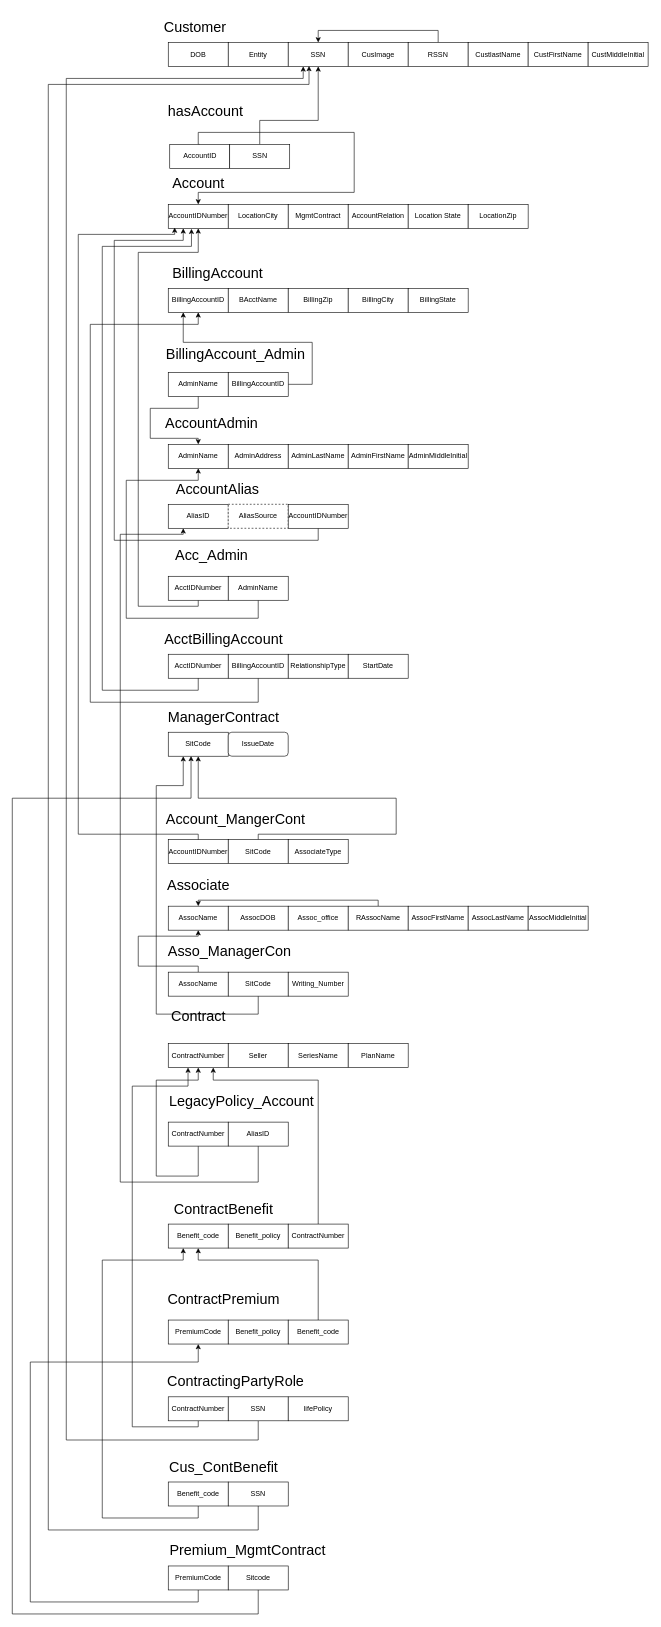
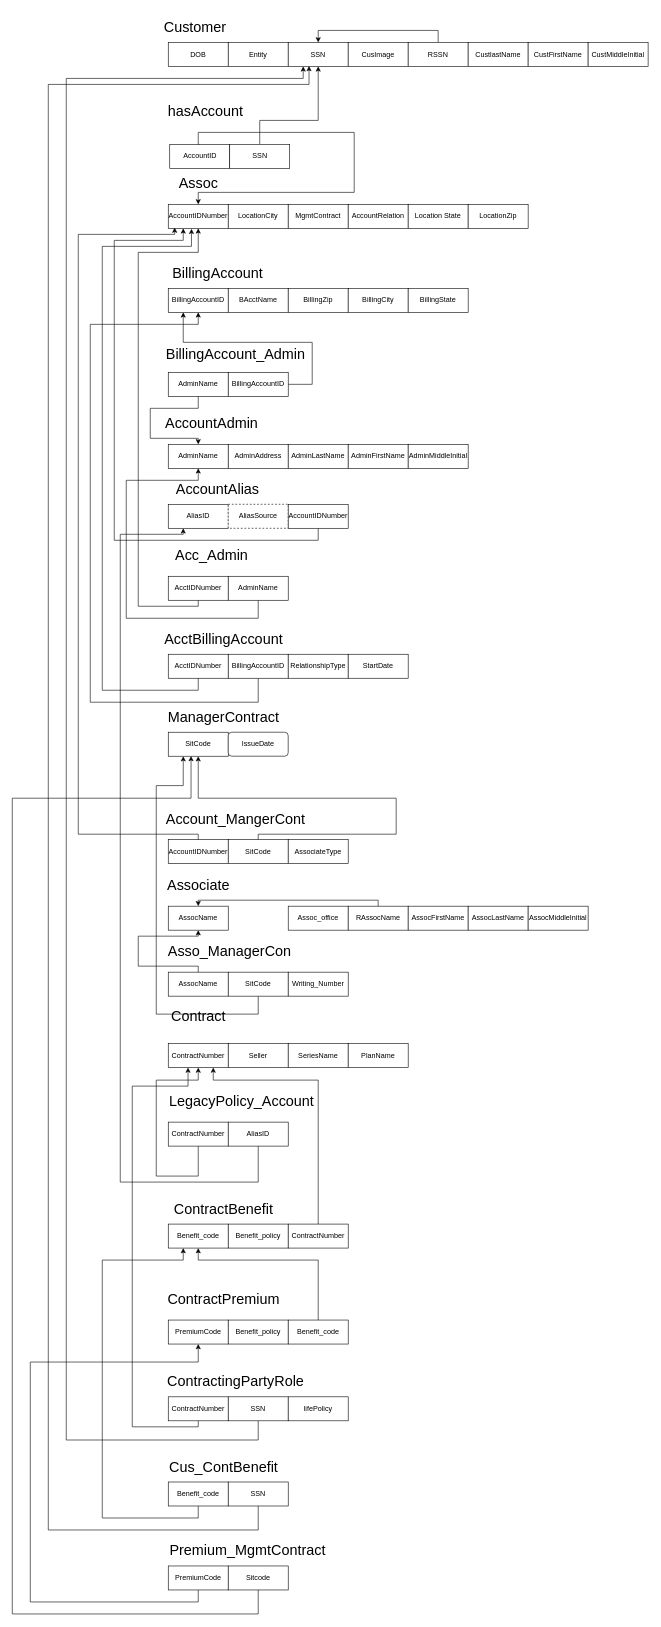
node "Account": label "Account" -> "Assoc"
node "AssocDOB": removed
